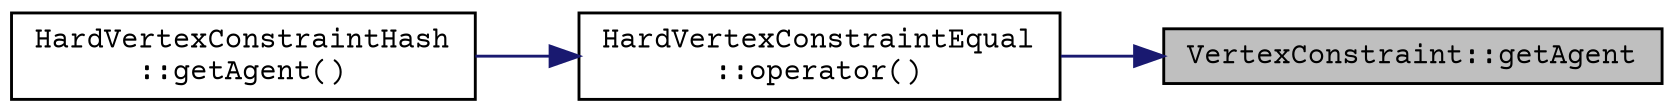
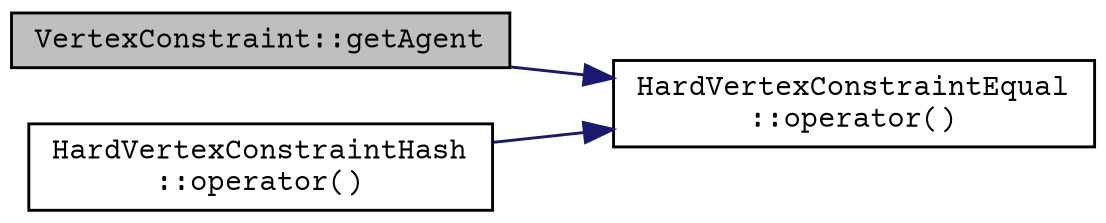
node "HardVertexConstraintHash ::getAgent()": label "HardVertexConstraintHash ::getAgent()" -> "HardVertexConstraintHash ::operator()"
edge "HardVertexConstraintEqual ::operator()" -> "VertexConstraint::getAgent": reversed
